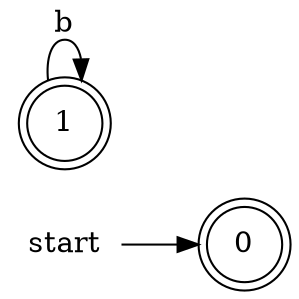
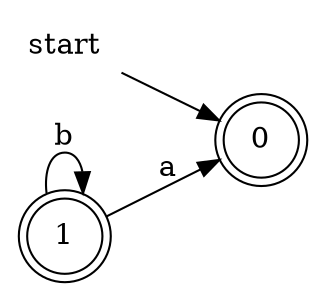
edge "1" -> "0": added, label "a"
